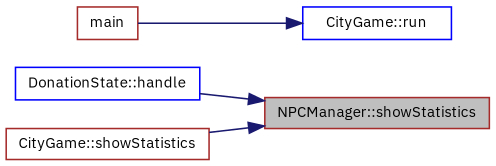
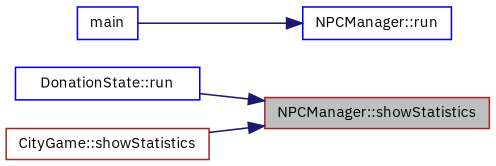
node "main": color brown -> blue
node "CityGame::run": label "CityGame::run" -> "NPCManager::run"
node "DonationState::handle": label "DonationState::handle" -> "DonationState::run"
